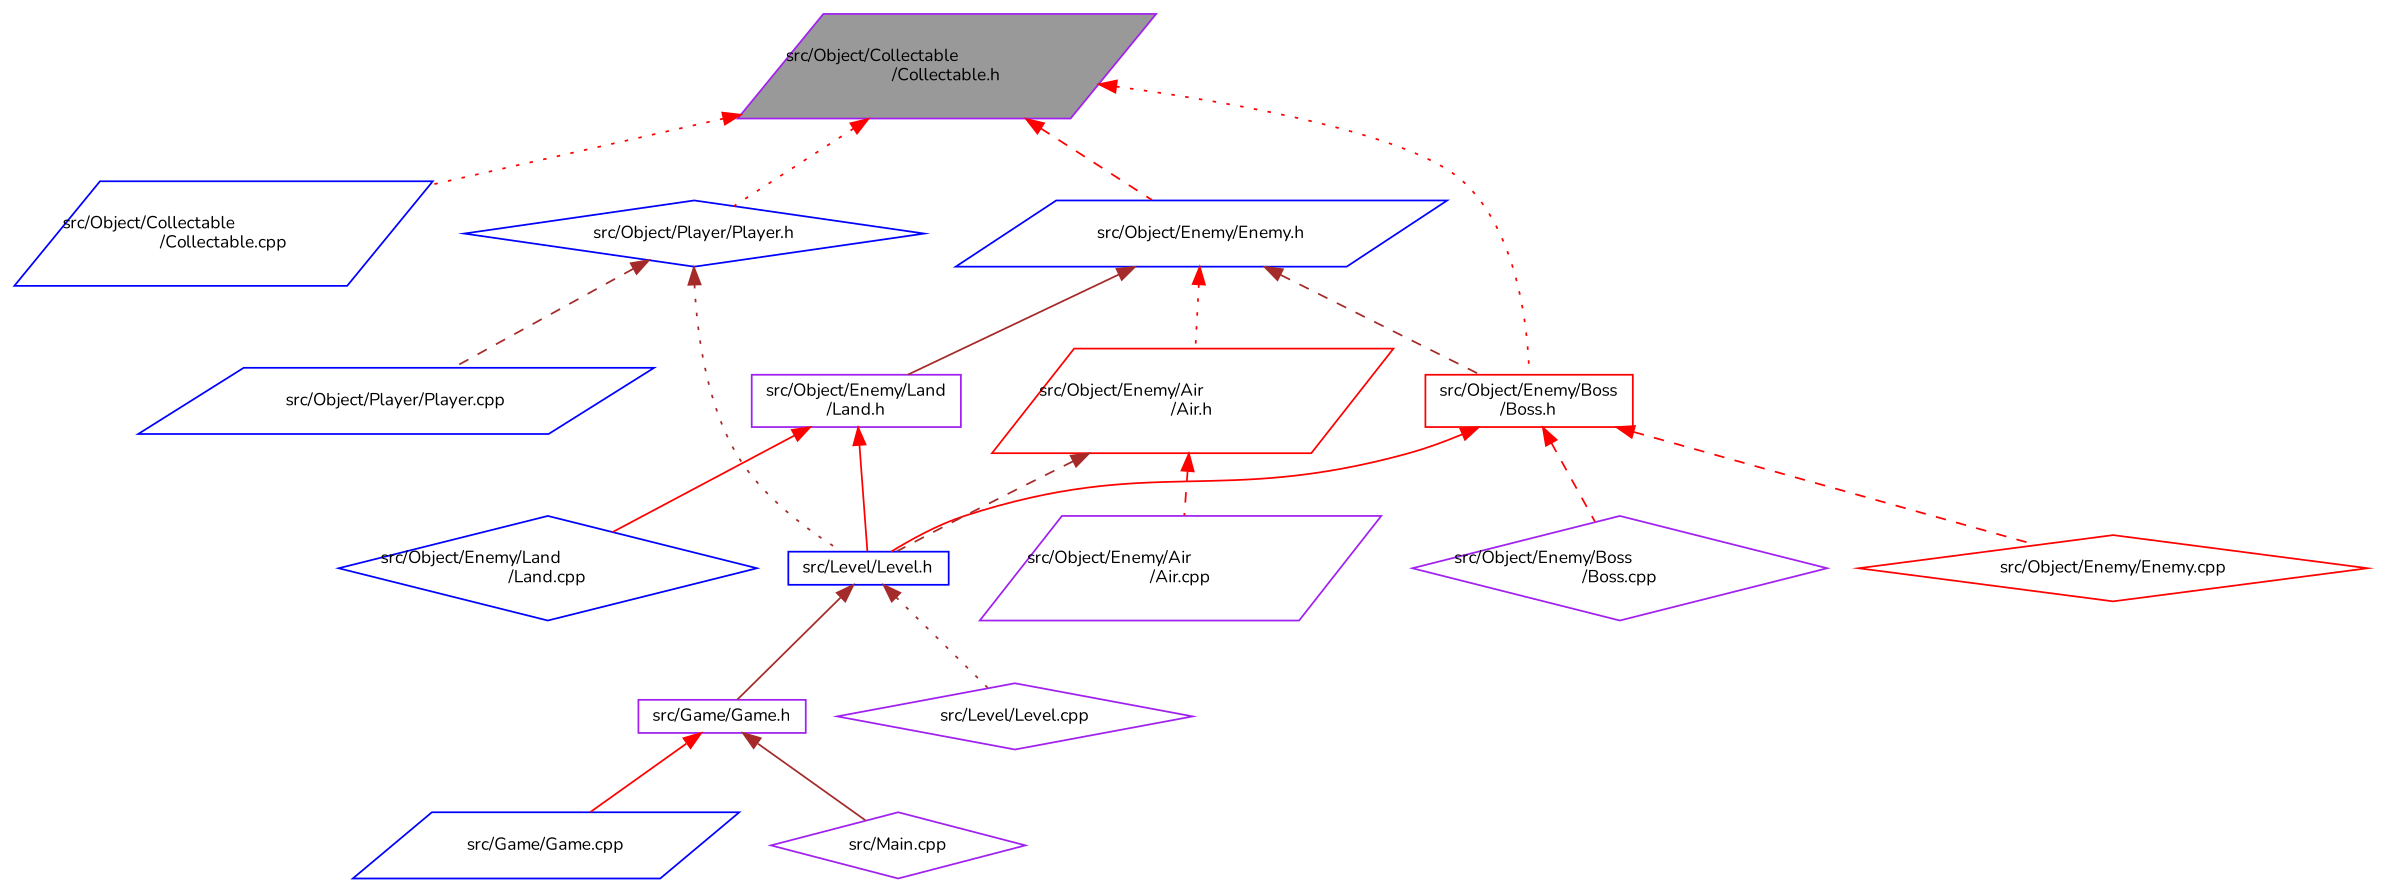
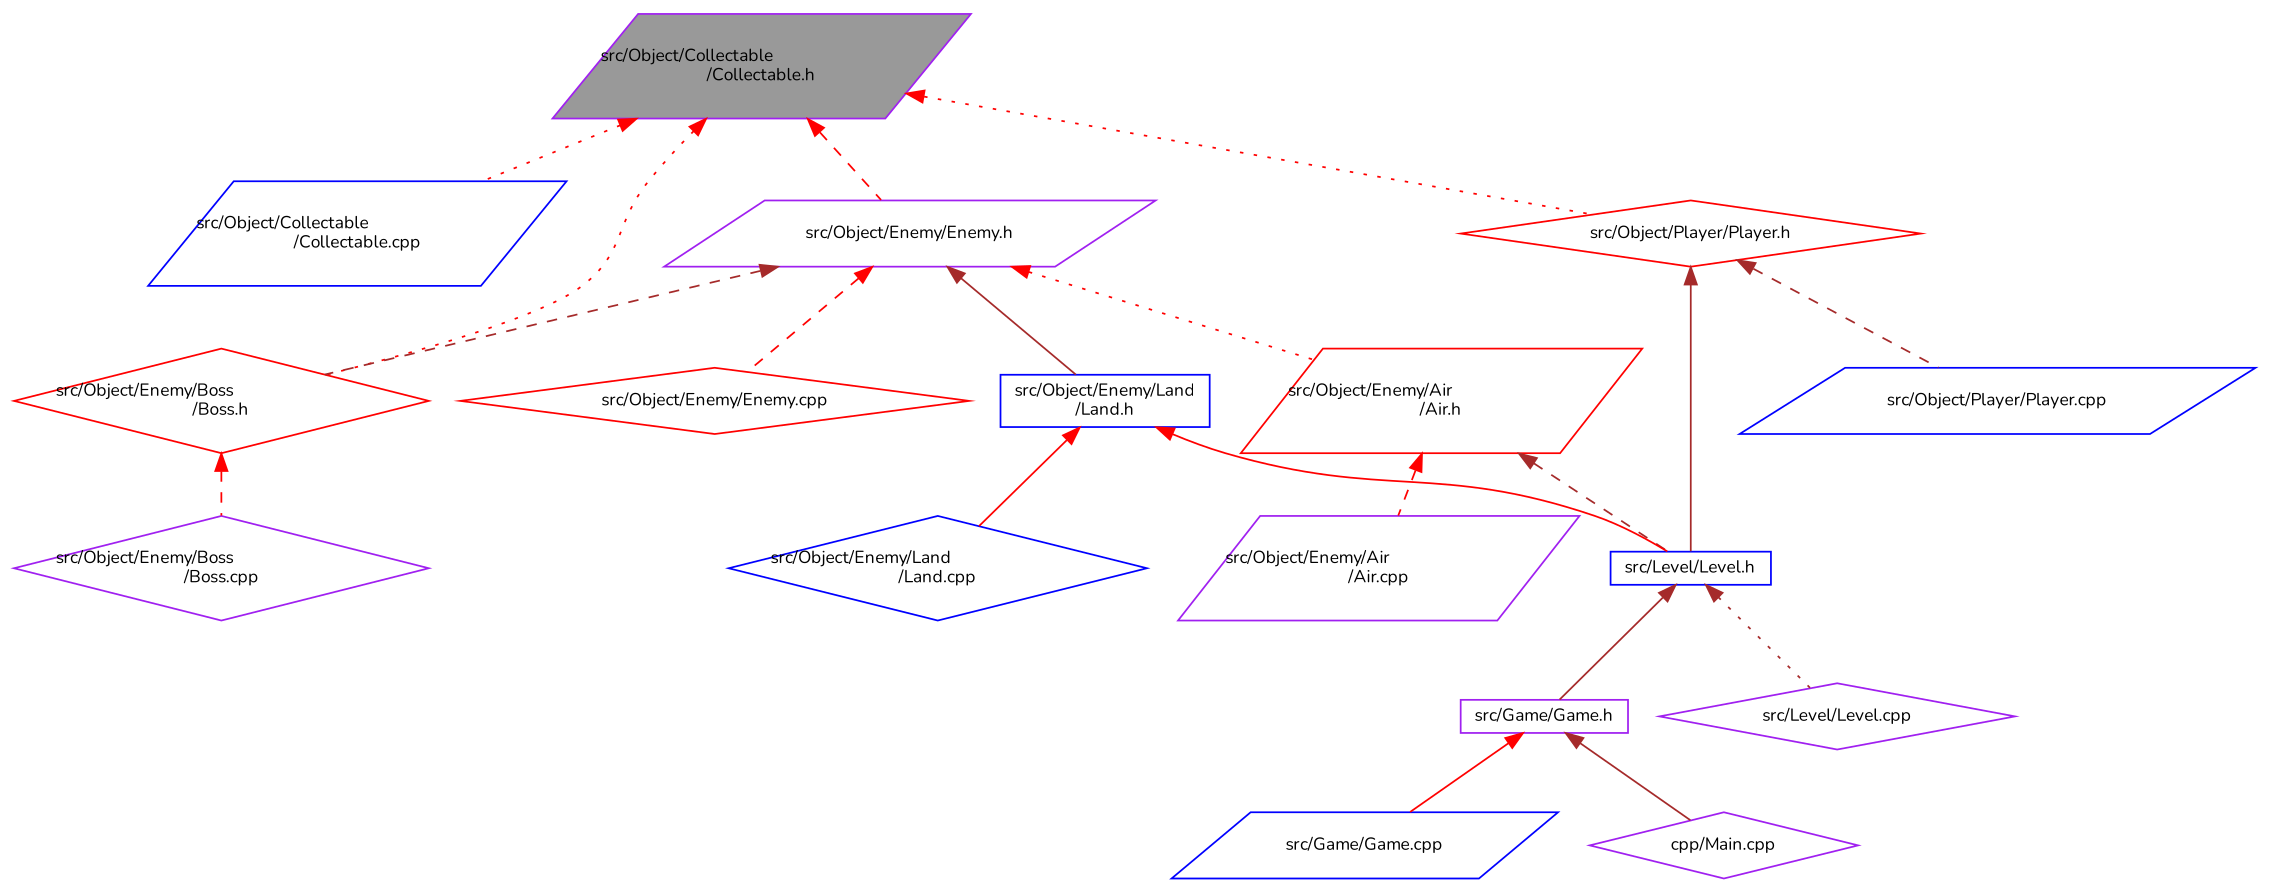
node "src/Object/Player/Player.h": color blue -> red
node "src/Object/Enemy/Enemy.h": color blue -> purple
node "src/Object/Enemy/Land /Land.h": color purple -> blue
node "src/Object/Enemy/Boss /Boss.h": shape box -> diamond
edge "src/Level/Level.h" -> "src/Object/Player/Player.h": style dotted -> solid
edge "src/Level/Level.h" -> "src/Object/Enemy/Boss /Boss.h": removed
edge "src/Object/Enemy/Enemy.cpp" -> "src/Object/Enemy/Boss /Boss.h": now "src/Object/Enemy/Enemy.cpp" -> "src/Object/Enemy/Enemy.h"
node "src/Main.cpp": label "src/Main.cpp" -> "cpp/Main.cpp"
